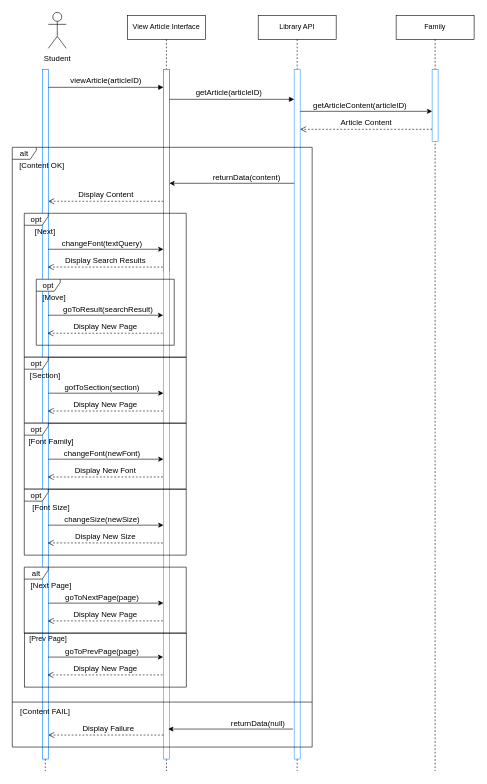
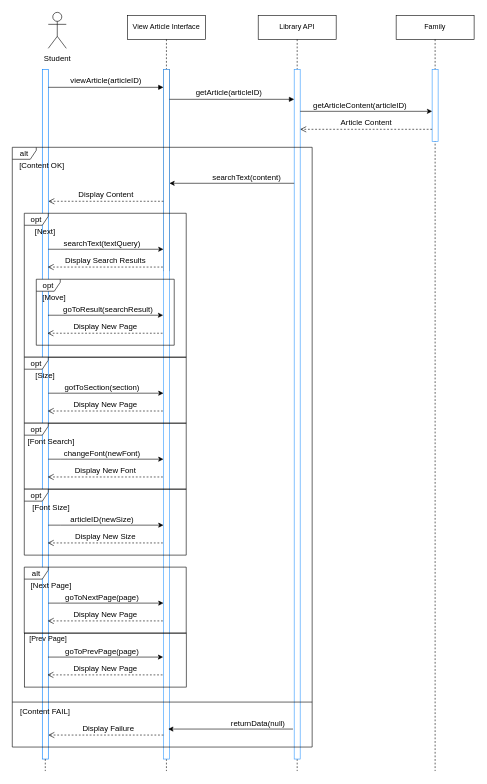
node "returnData(content)": label "returnData(content)" -> "searchText(content)"
node "changeFont(textQuery)": label "changeFont(textQuery)" -> "searchText(textQuery)"
node "[Section]": label "[Section]" -> "[Size]"
node "[Font Family]": label "[Font Family]" -> "[Font Search]"
node "changeSize(newSize)": label "changeSize(newSize)" -> "articleID(newSize)"
